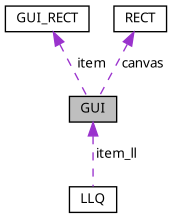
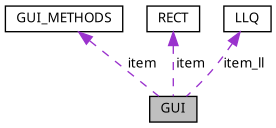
node "GUI_RECT": label "GUI_RECT" -> "GUI_METHODS"
edge "GUI" -> "RECT": label " canvas" -> " item"
edge "LLQ" -> "GUI": reversed
